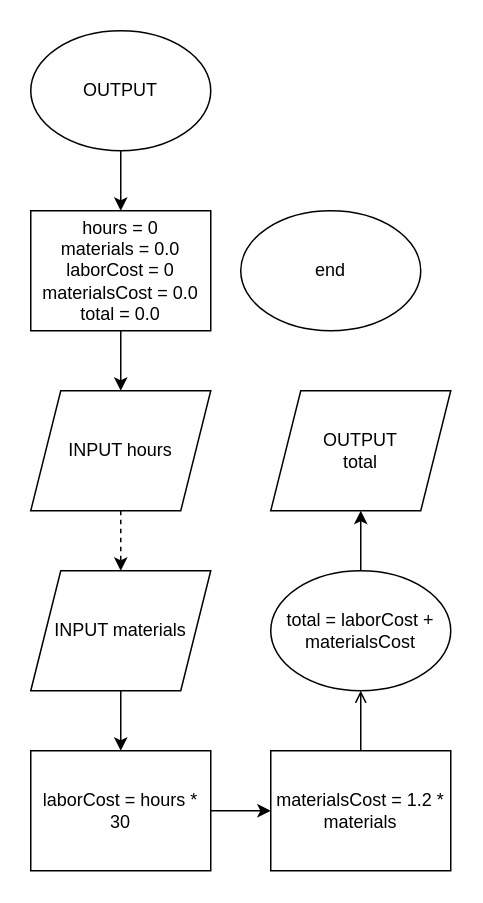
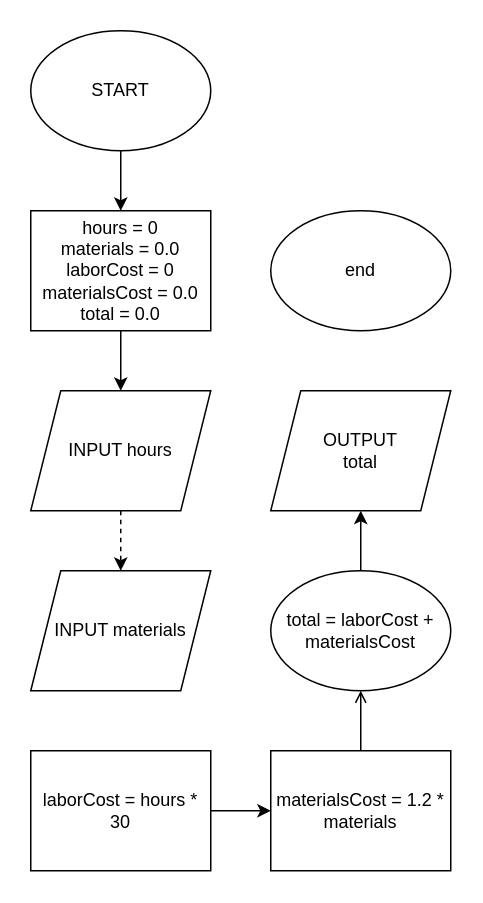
node "OUTPUT": label "OUTPUT" -> "START"
node "end": moved (331, 271) -> (361, 271)
edge "INPUT materials" -> "laborCost = hours * 30": removed
